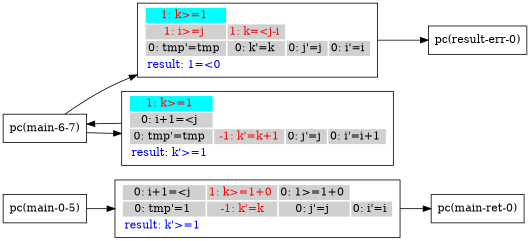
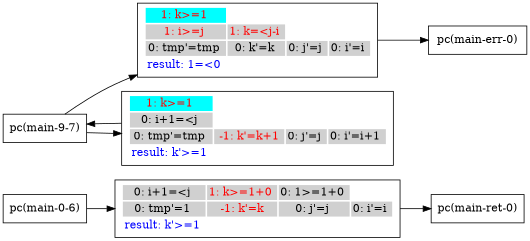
node "pc(result-err-0)": label "pc(result-err-0)" -> "pc(main-err-0)"
node "pc(main-6-7)": label "pc(main-6-7)" -> "pc(main-9-7)"
node "pc(main-0-5)": label "pc(main-0-5)" -> "pc(main-0-6)"
